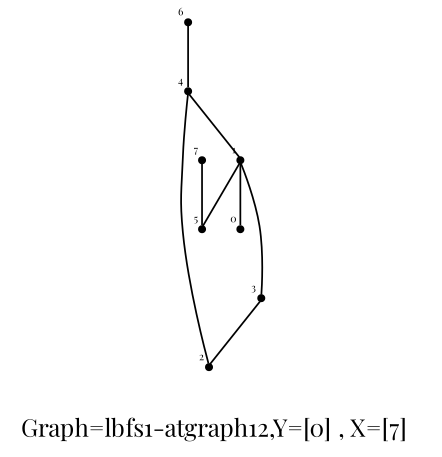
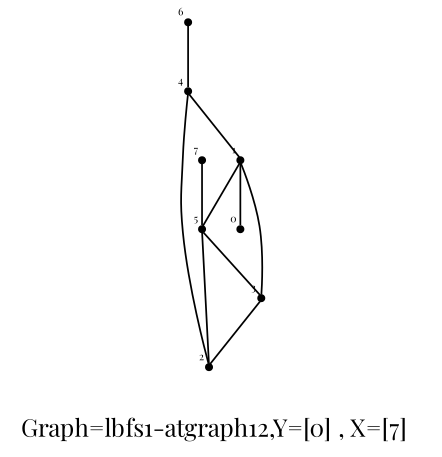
edge "5" -- "3": added
edge "5" -- "2": added
